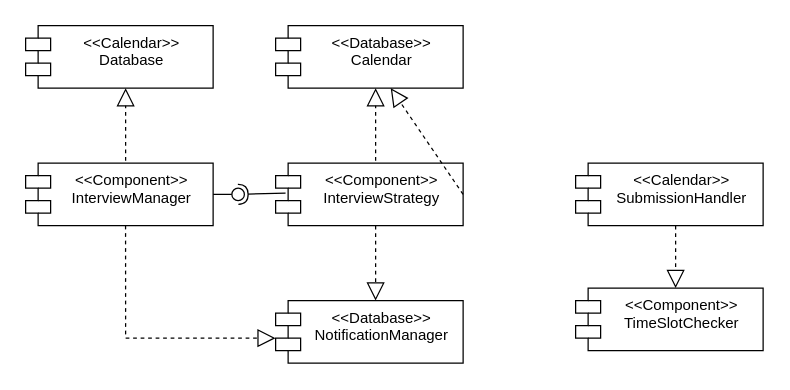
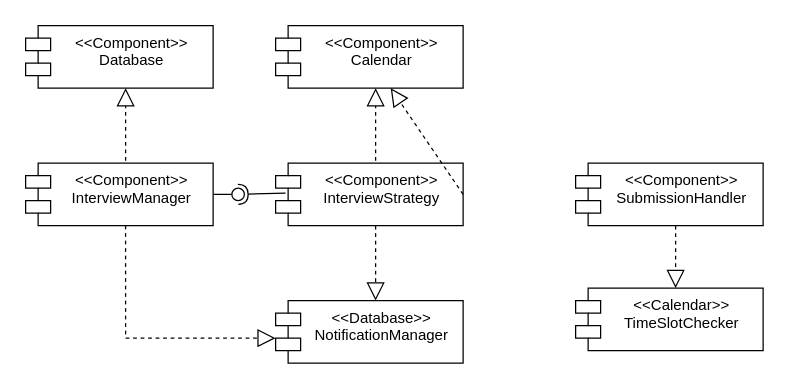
node "<<Calendar>> Database": label "<<Calendar>> Database" -> "<<Component>> Database"
node "<<Database>> Calendar": label "<<Database>> Calendar" -> "<<Component>> Calendar"
node "<<Calendar>> SubmissionHandler": label "<<Calendar>> SubmissionHandler" -> "<<Component>> SubmissionHandler"
node "<<Component>> TimeSlotChecker": label "<<Component>> TimeSlotChecker" -> "<<Calendar>> TimeSlotChecker"
